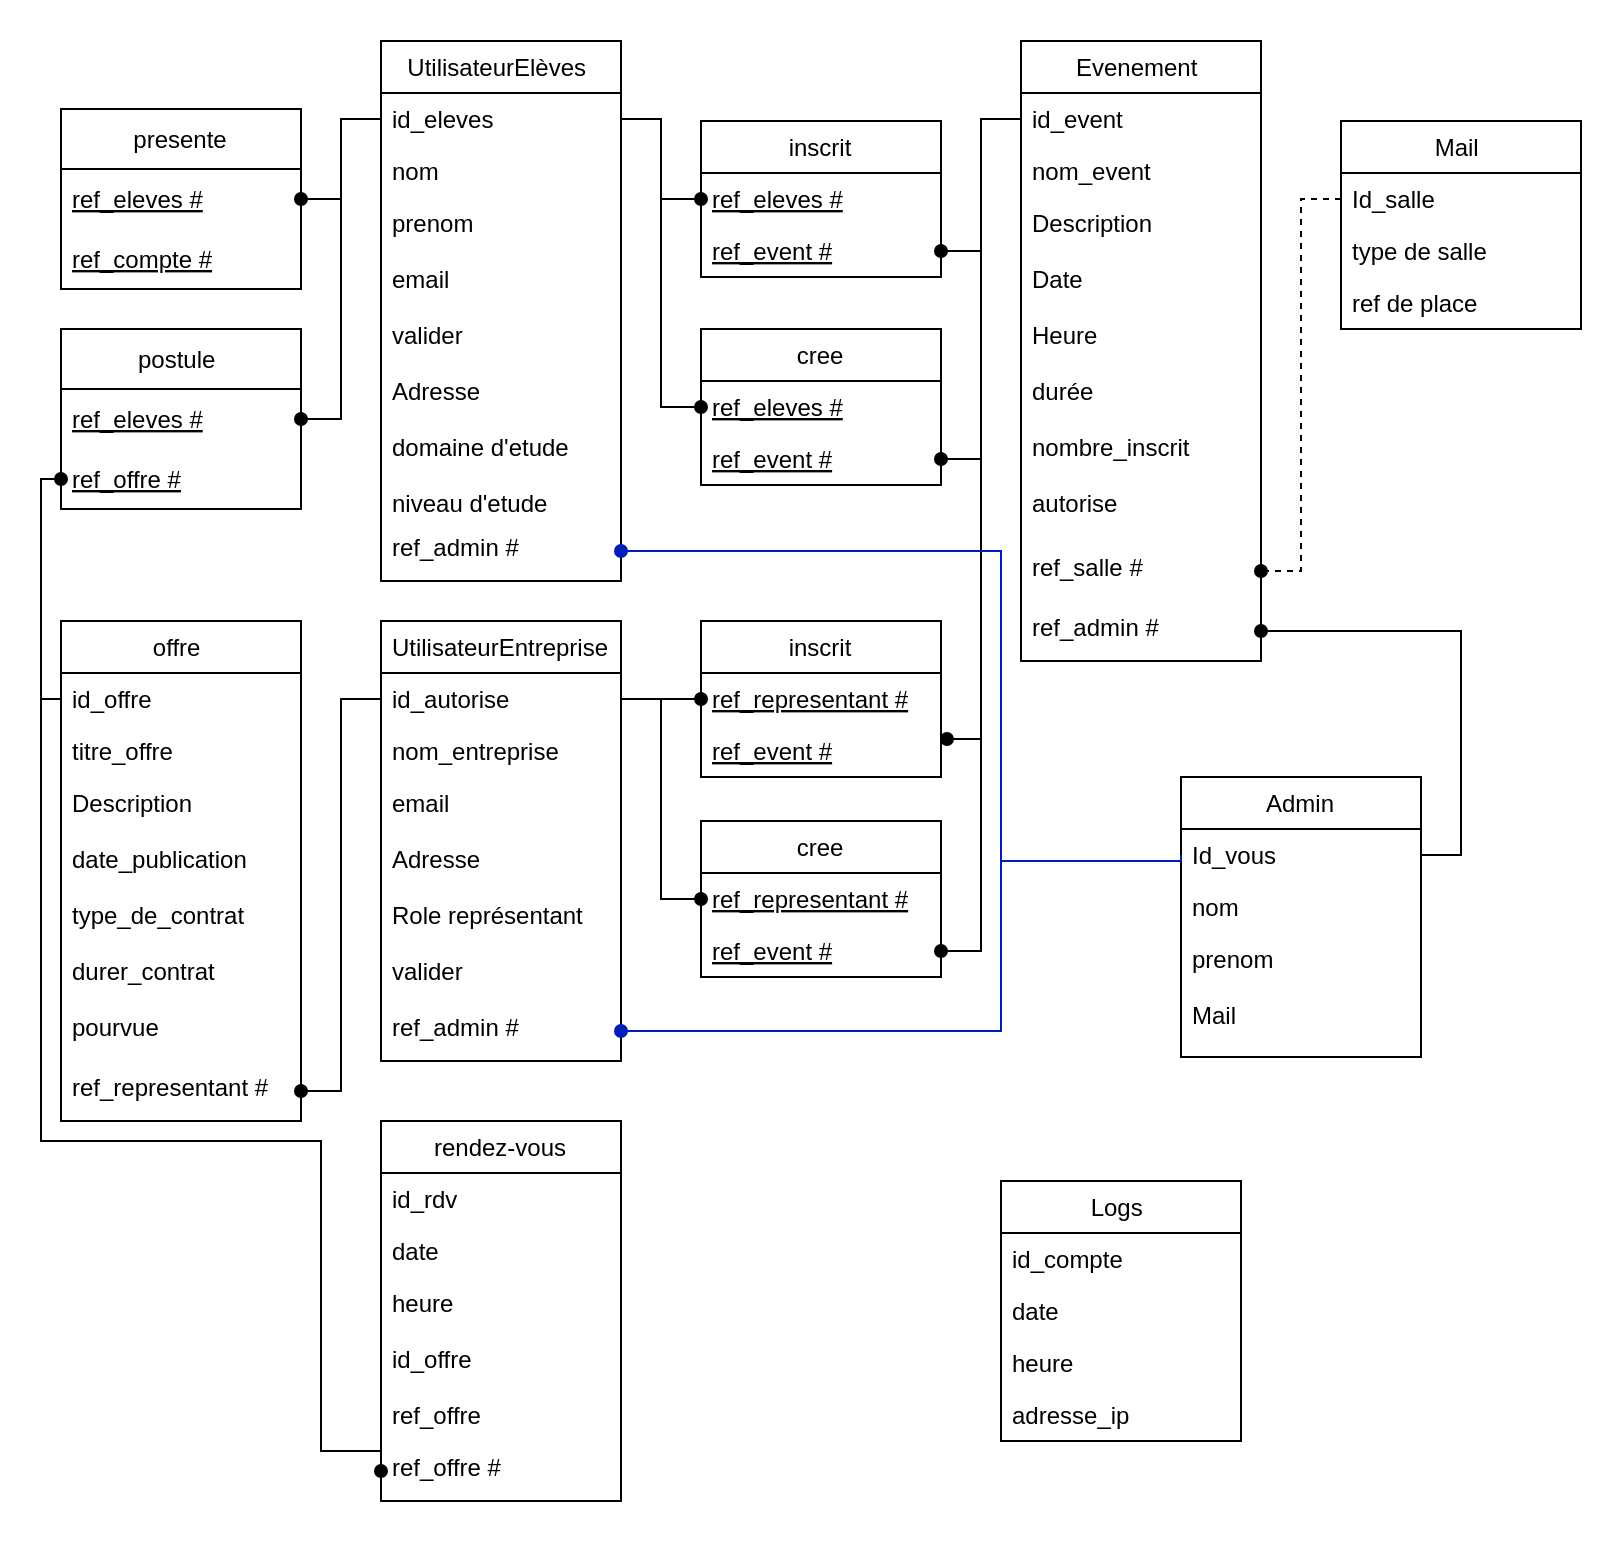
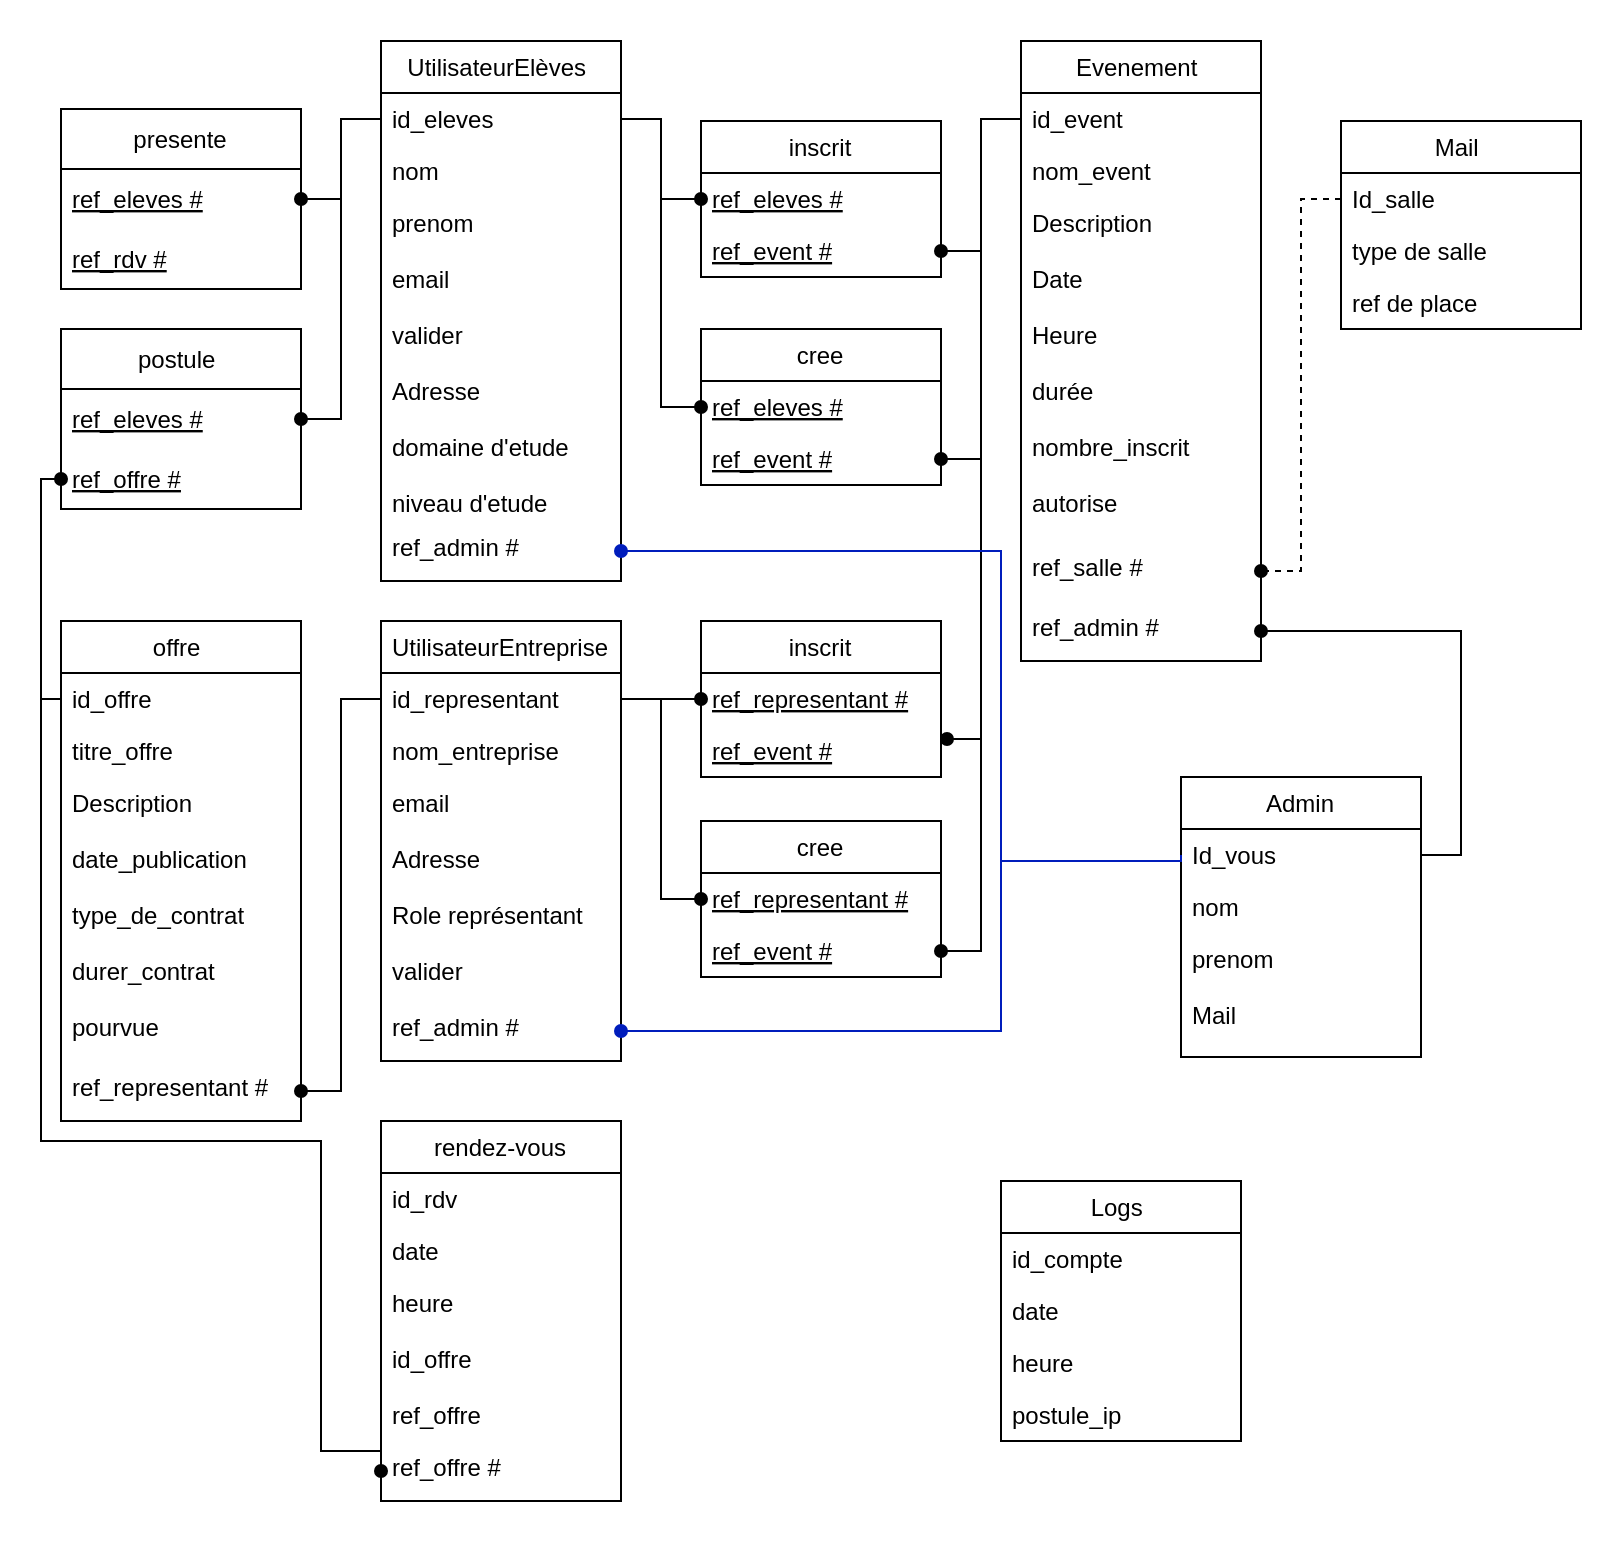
node "ref_compte #": label "ref_compte #" -> "ref_rdv #"
node "id_autorise": label "id_autorise" -> "id_representant"
node "adresse_ip": label "adresse_ip" -> "postule_ip"
